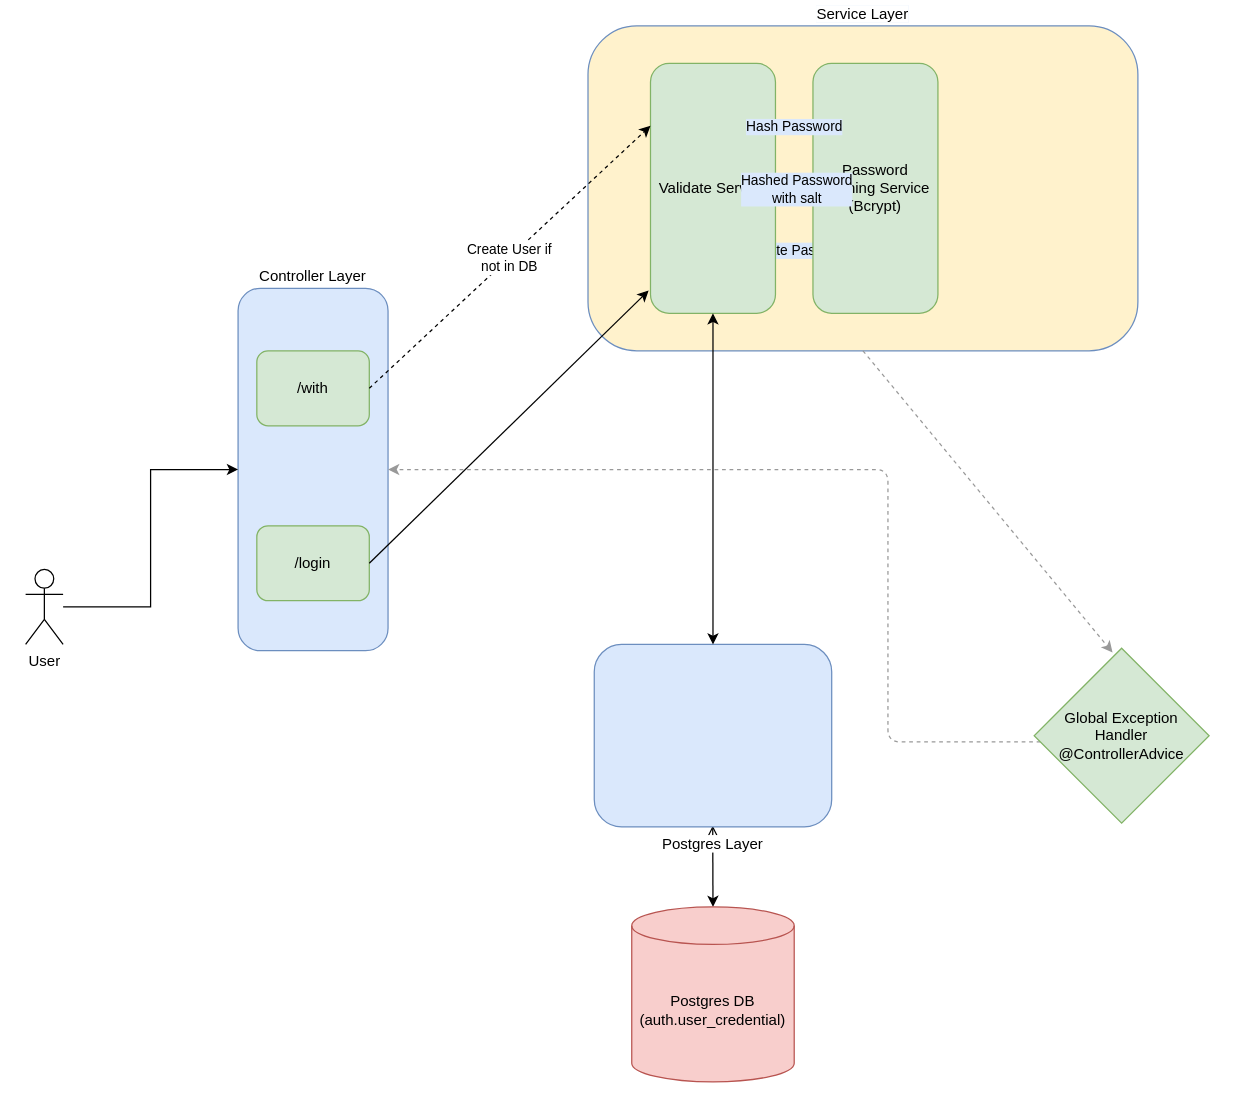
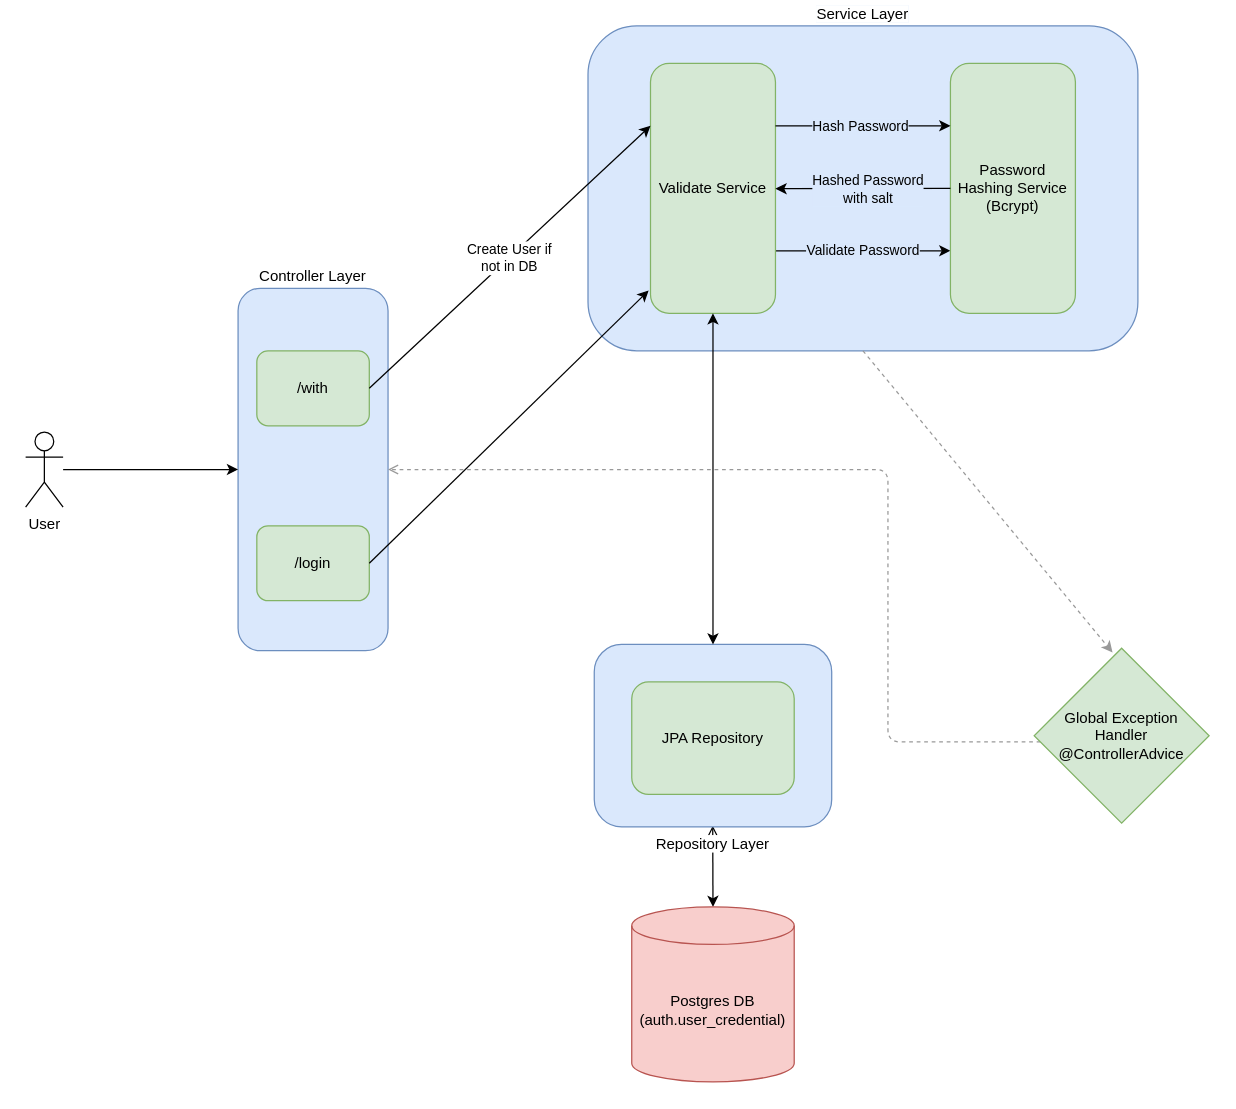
node "Service Layer": fillcolor #fff2cc -> #dae8fc
node "Password Hashing Service (Bcrypt)": moved (876, 188) -> (1013, 188)
edge "/with" -> "Validate Service": style dashed -> solid
edge "Global Exception Handler @ControllerAdvice" -> "Controller Layer": arrowhead classic -> open
node "User": moved (44, 607) -> (44, 469)
node "JPA Repository": added
node "Postgres Layer": label "Postgres Layer" -> "Repository Layer"
